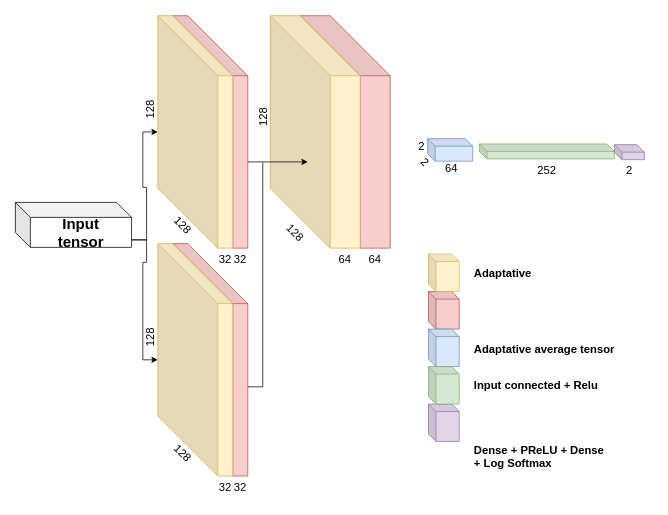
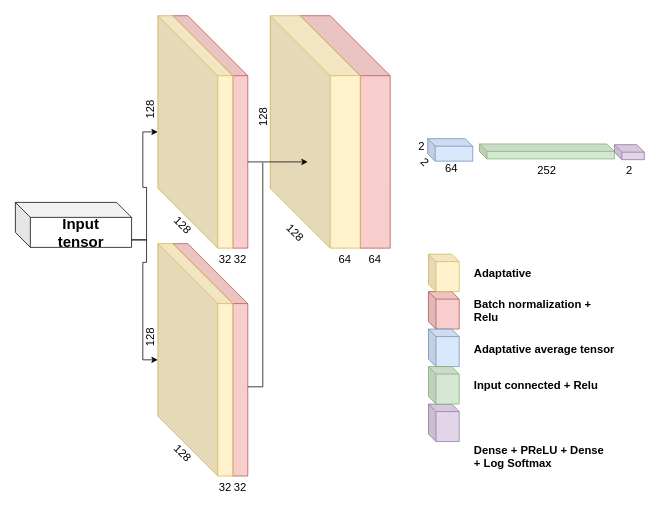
node "Batch normalization + Relu": added
